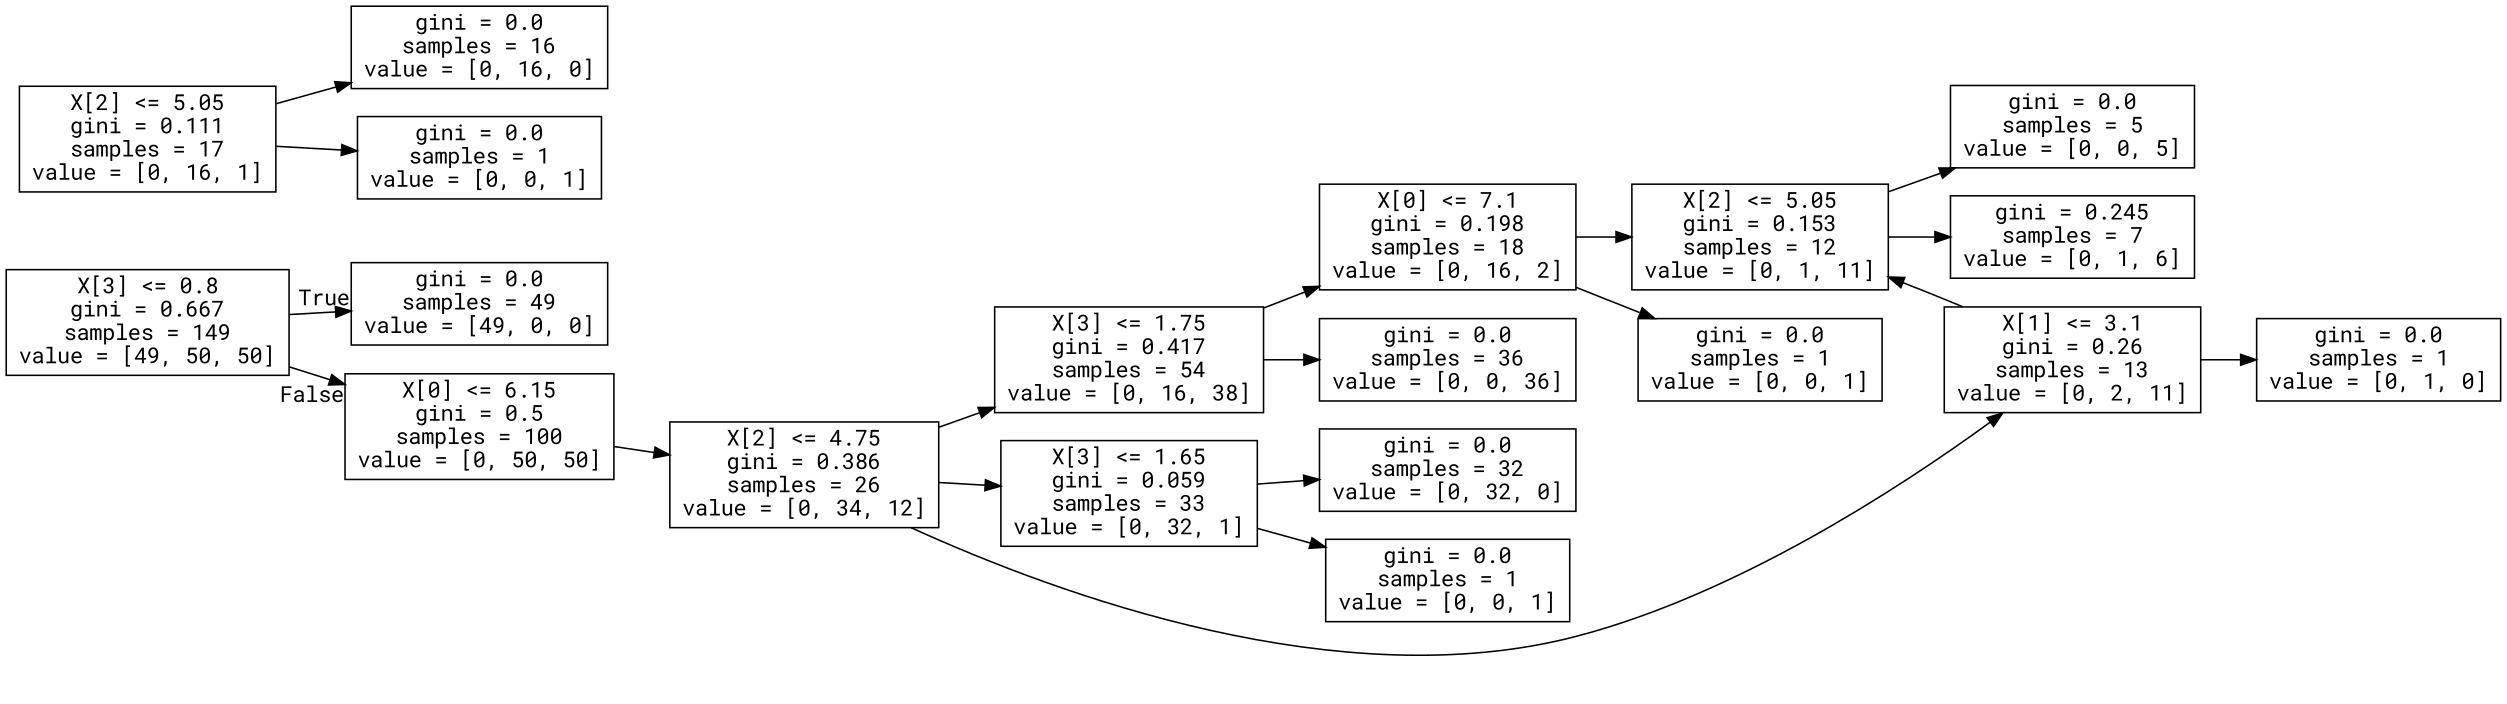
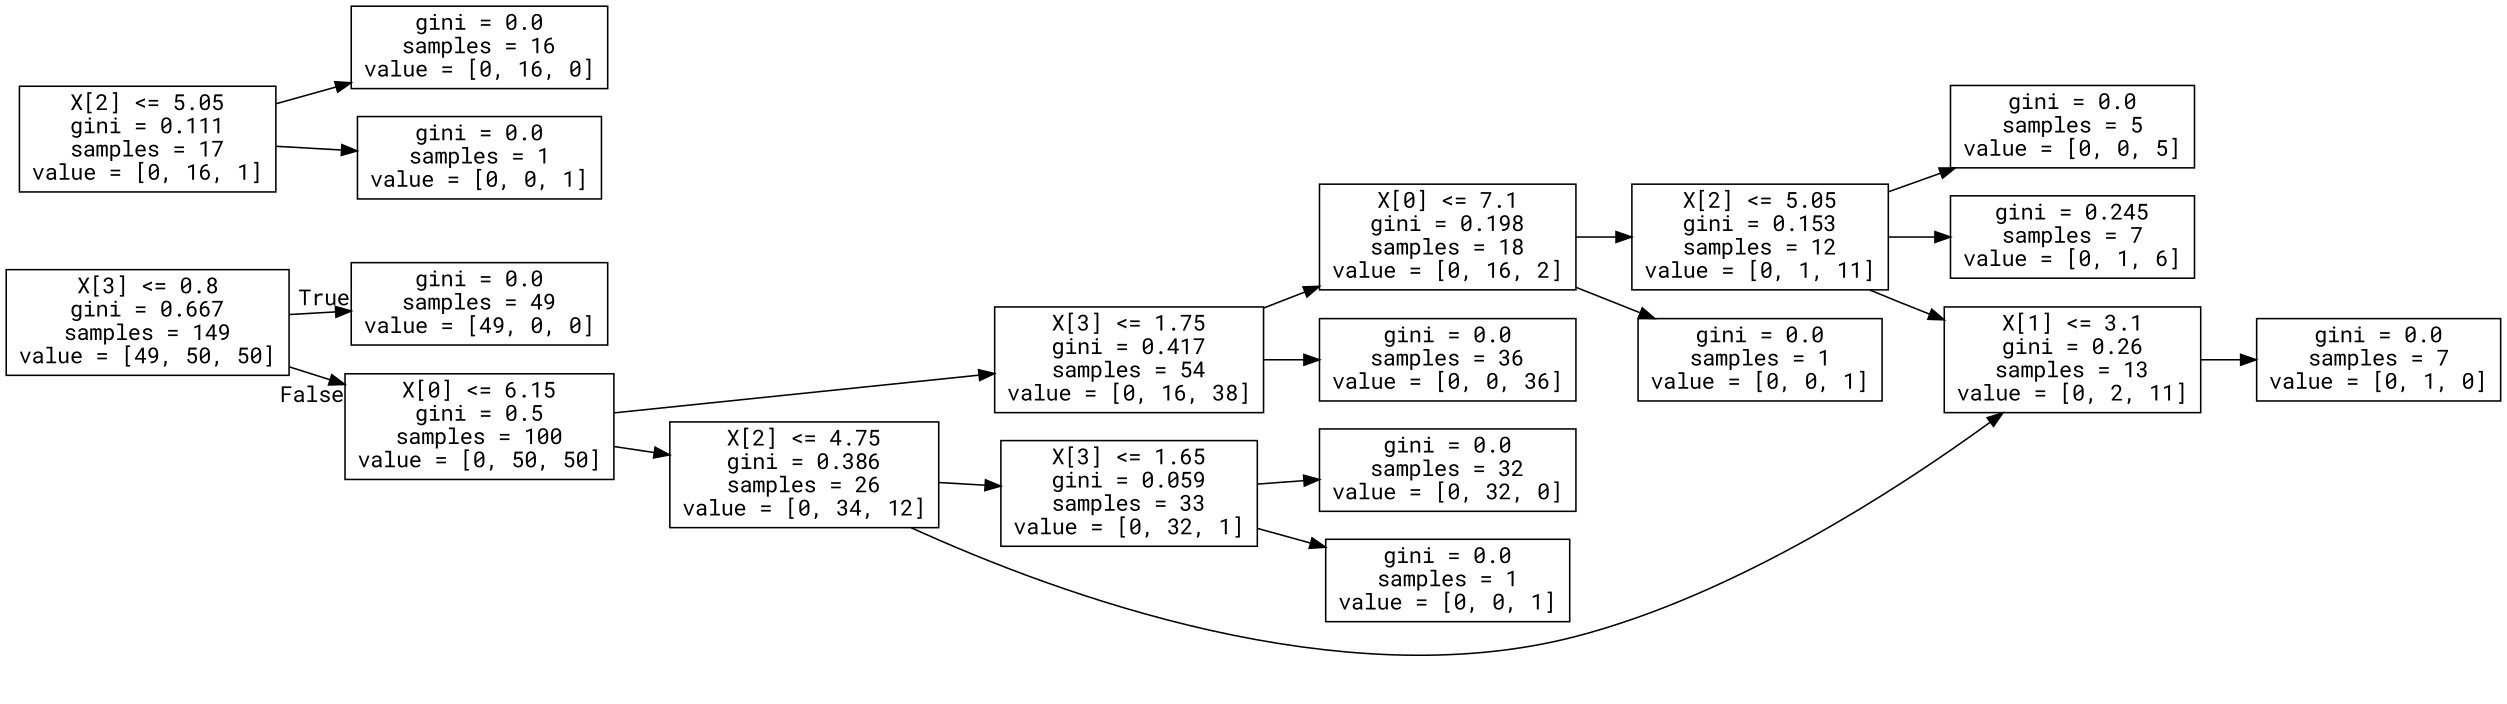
edge "X[1] <= 3.1 gini = 0.26 samples = 13 value = [0, 2, 11]" -> "X[2] <= 5.05 gini = 0.153 samples = 12 value = [0, 1, 11]": reversed
node "gini = 0.0 samples = 1 value = [0, 1, 0]": label "gini = 0.0 samples = 1 value = [0, 1, 0]" -> "gini = 0.0 samples = 7 value = [0, 1, 0]"
edge "X[2] <= 4.75 gini = 0.386 samples = 26 value = [0, 34, 12]" -> "X[3] <= 1.75 gini = 0.417 samples = 54 value = [0, 16, 38]": now "X[0] <= 6.15 gini = 0.5 samples = 100 value = [0, 50, 50]" -> "X[3] <= 1.75 gini = 0.417 samples = 54 value = [0, 16, 38]"
